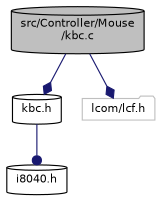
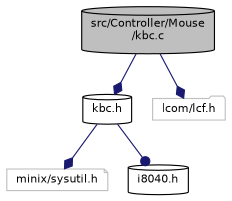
node "minix/sysutil.h": added
